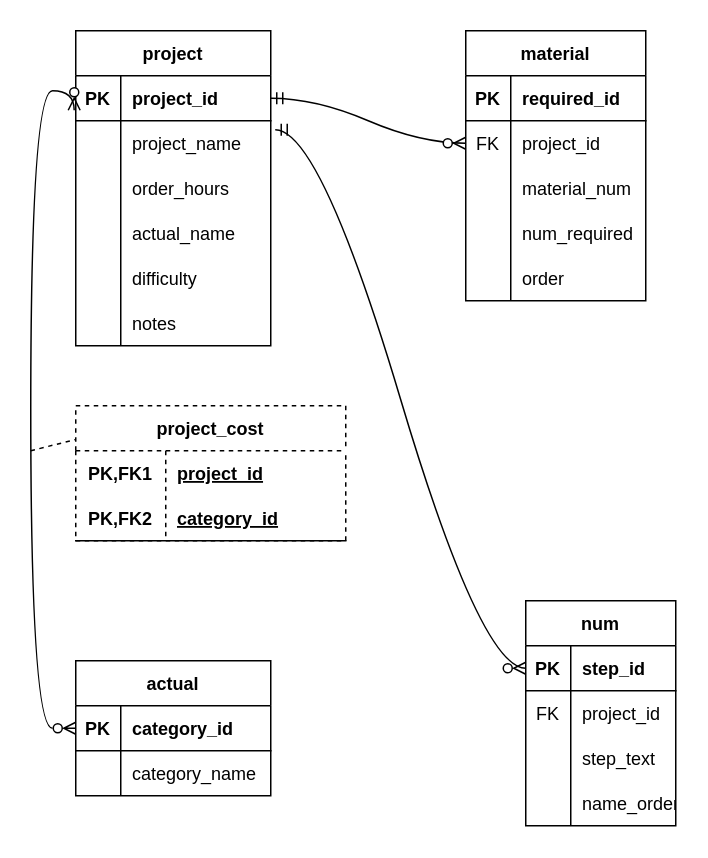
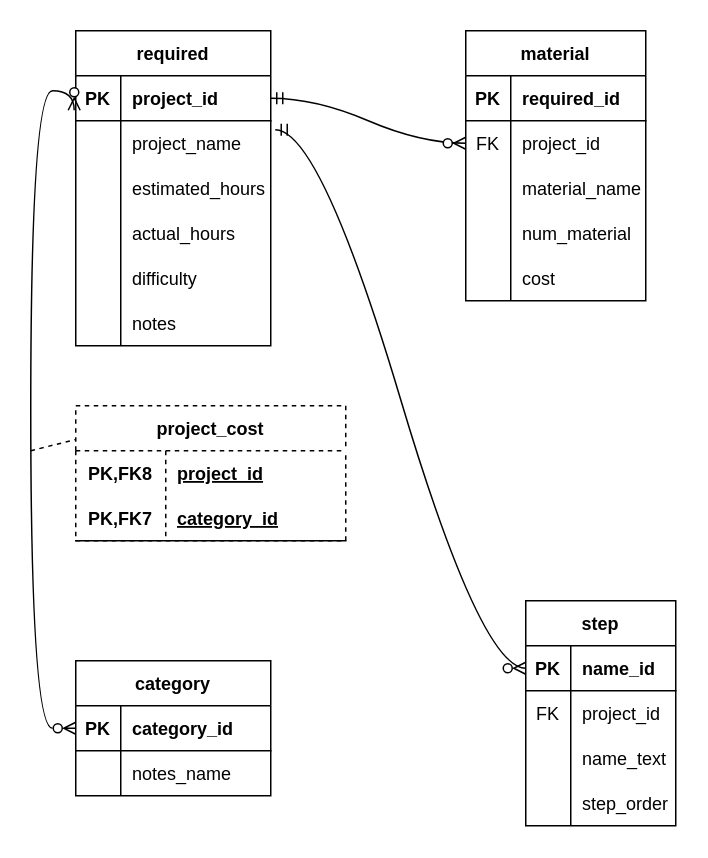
node "project": label "project" -> "required"
node "order_hours": label "order_hours" -> "estimated_hours"
node "material_num": label "material_num" -> "material_name"
node "actual_name": label "actual_name" -> "actual_hours"
node "num_required": label "num_required" -> "num_material"
node "order": label "order" -> "cost"
node "PK,FK1": label "PK,FK1" -> "PK,FK8"
node "PK,FK2": label "PK,FK2" -> "PK,FK7"
node "num": label "num" -> "step"
node "step_id": label "step_id" -> "name_id"
node "actual": label "actual" -> "category"
node "step_text": label "step_text" -> "name_text"
node "category_name": label "category_name" -> "notes_name"
node "name_order": label "name_order" -> "step_order"
